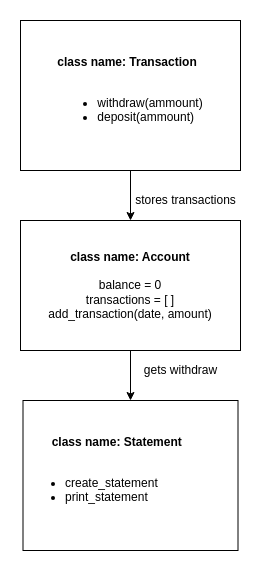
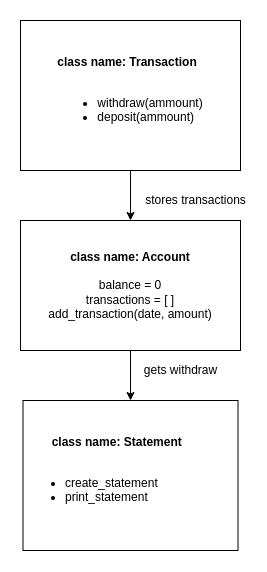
node "stores transactions": moved (186, 201) -> (196, 201)
